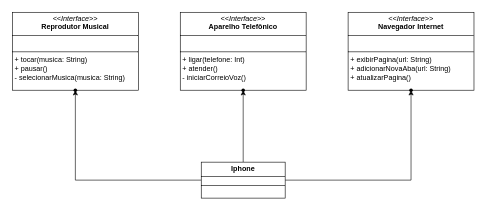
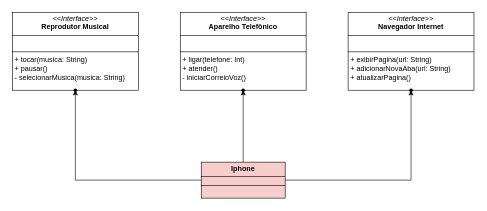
node "Iphone": fillcolor #ffffff -> #f8cecc
